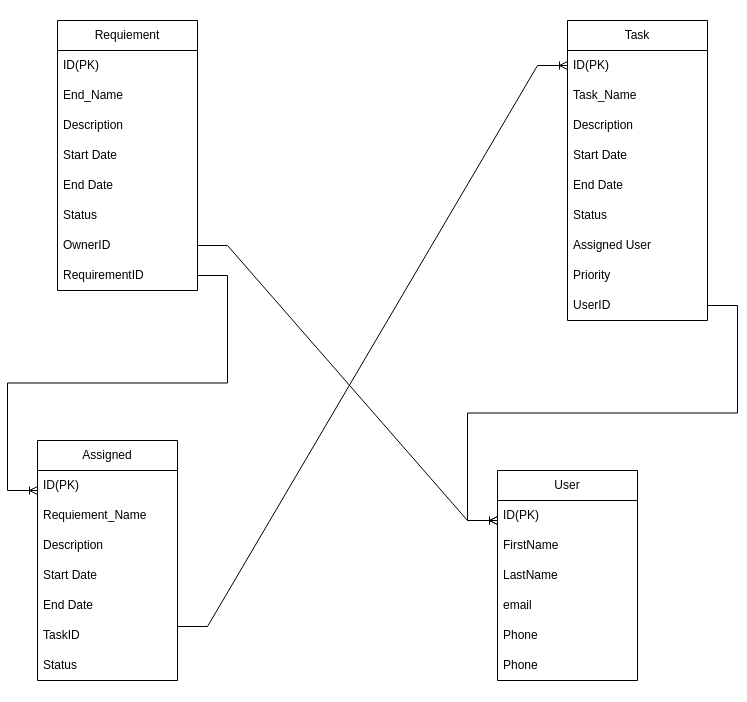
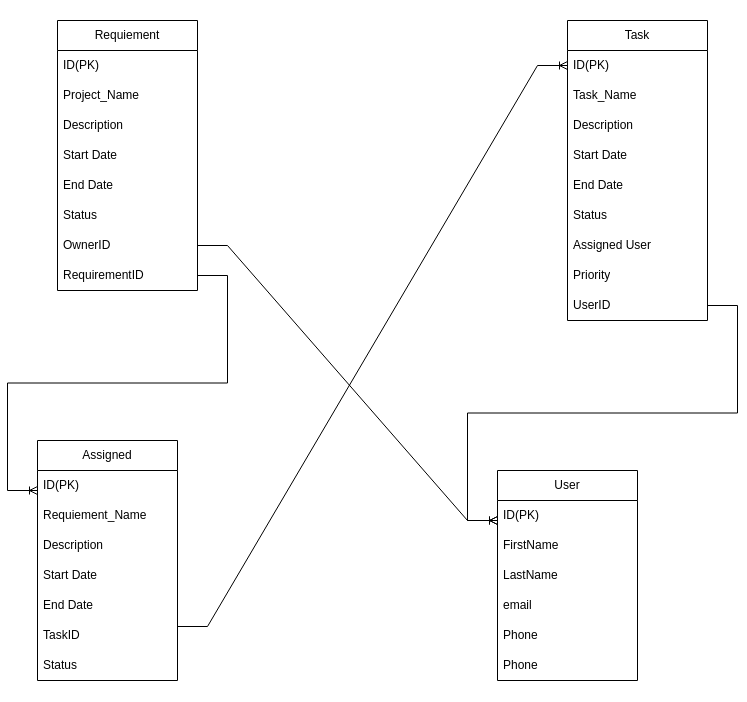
node "End_Name": label "End_Name" -> "Project_Name"
